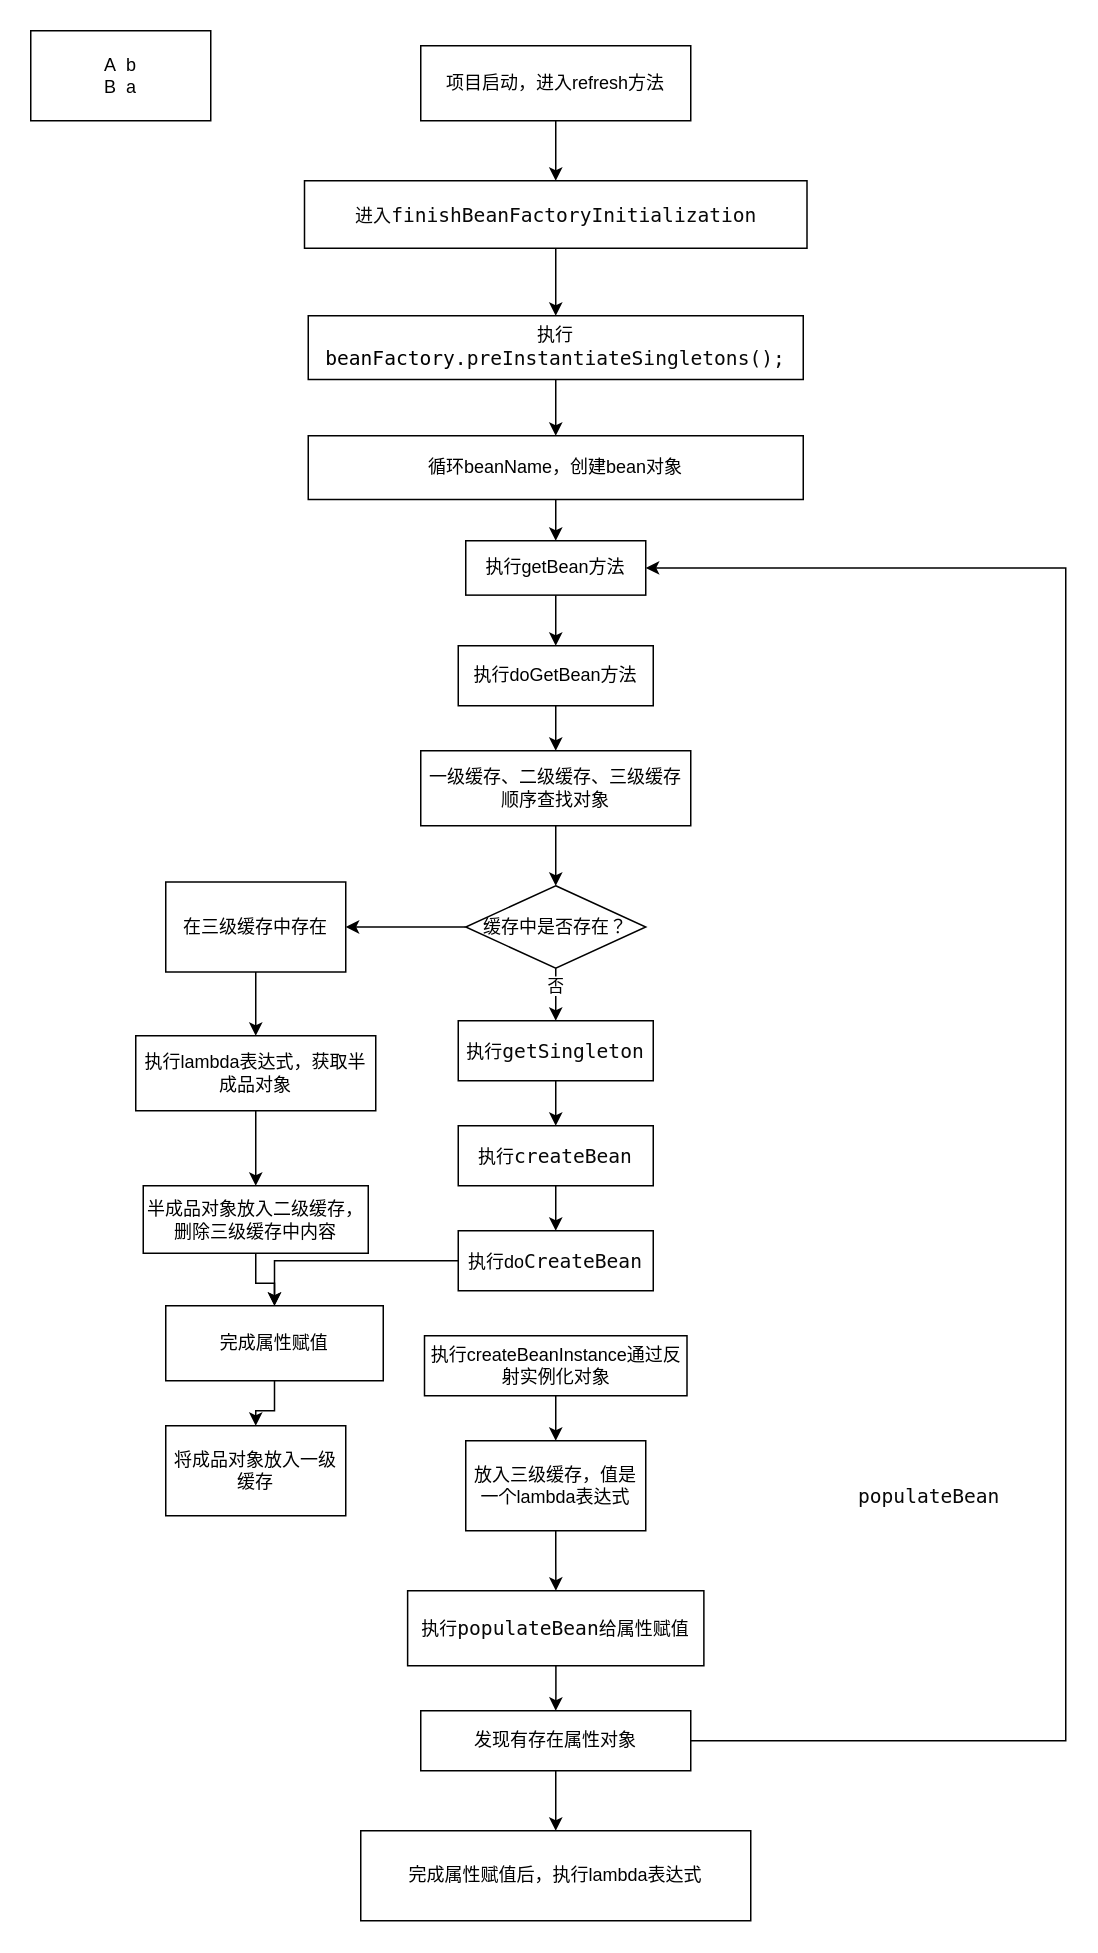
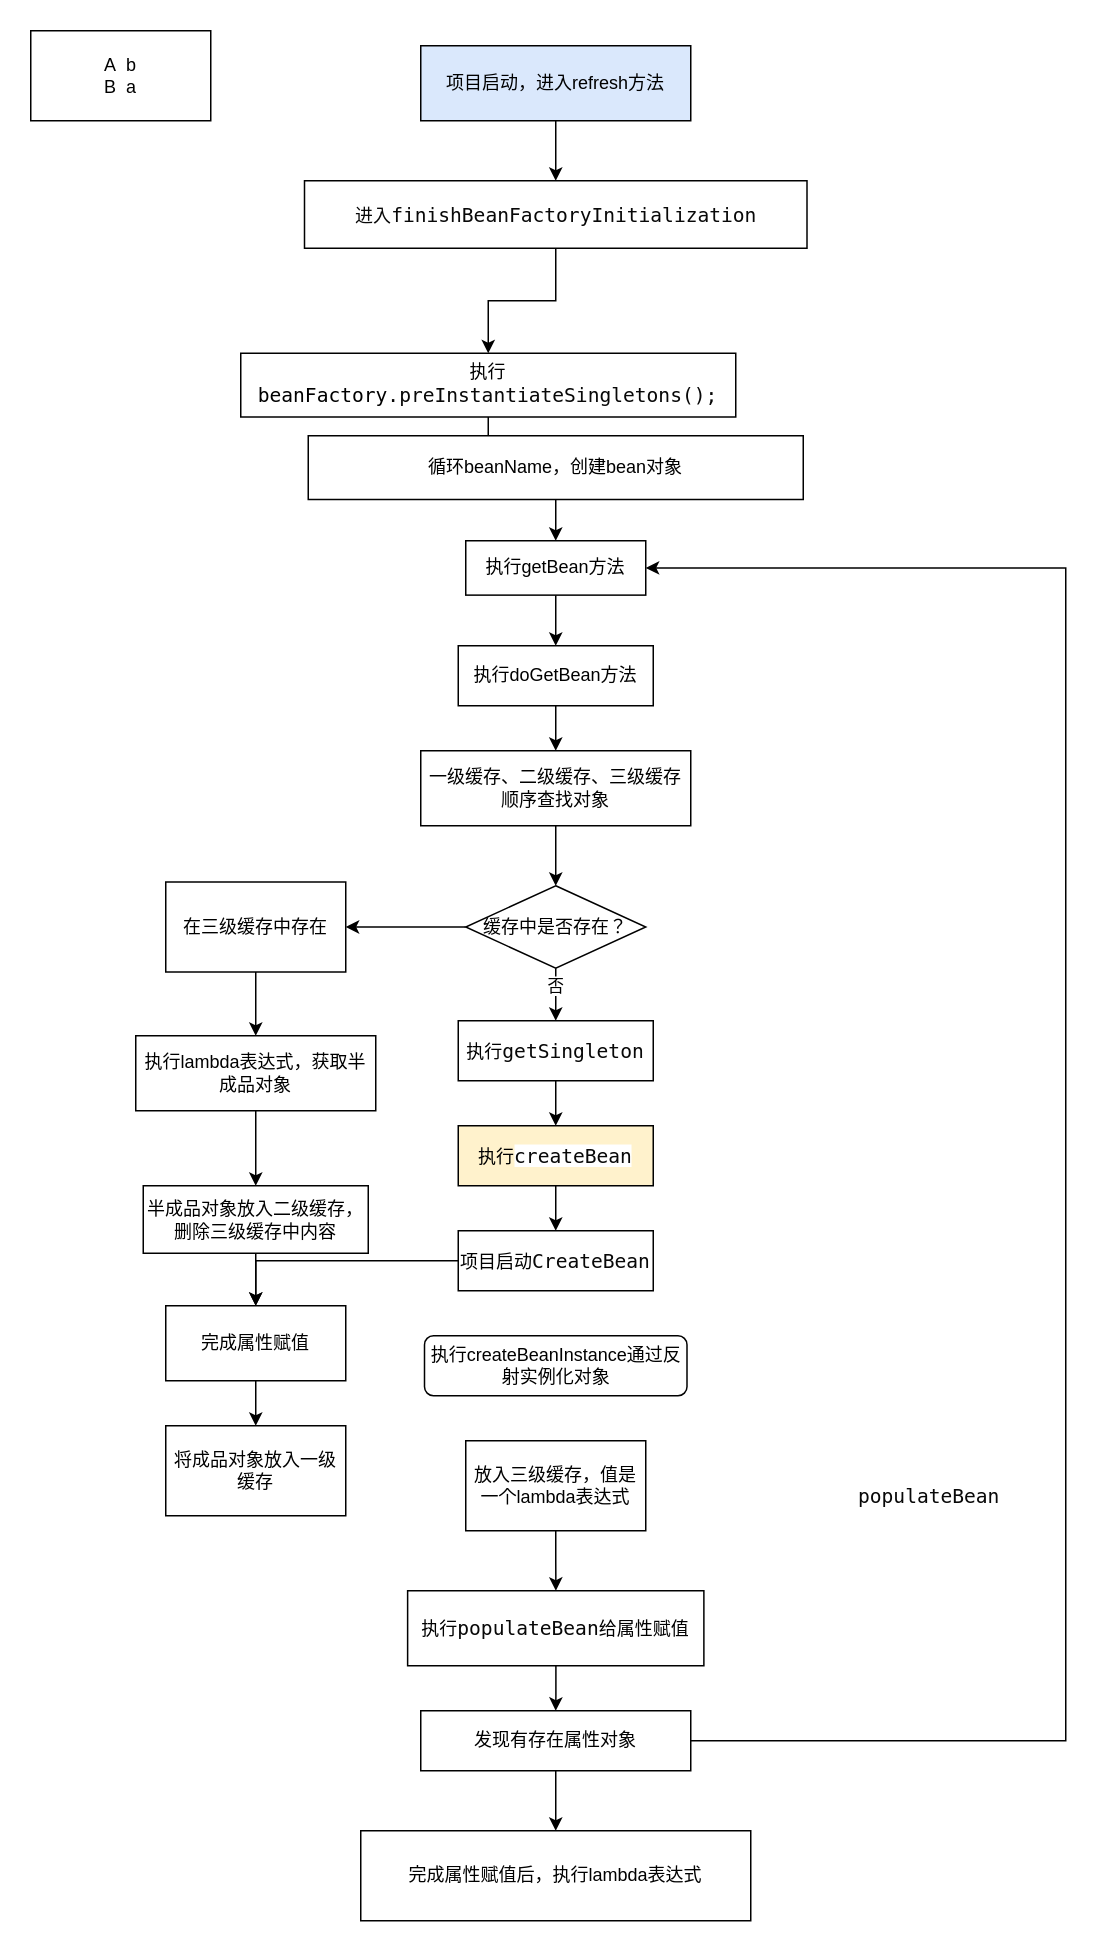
node "项目启动，进入refresh方法": fillcolor #ffffff -> #dae8fc
node "执行beanFactory.preInstantiateSingletons();": moved (556, 348) -> (488, 385)
node "执行createBean": fillcolor #ffffff -> #fff2cc
node "执行doCreateBean": label "执行doCreateBean" -> "项目启动CreateBean"
node "完成属性赋值": size 218x75 -> 180x75
node "执行createBeanInstance通过反射实例化对象": shape rectangle -> rounded rectangle
edge "执行createBeanInstance通过反射实例化对象" -> "放入三级缓存，值是一个lambda表达式": removed
